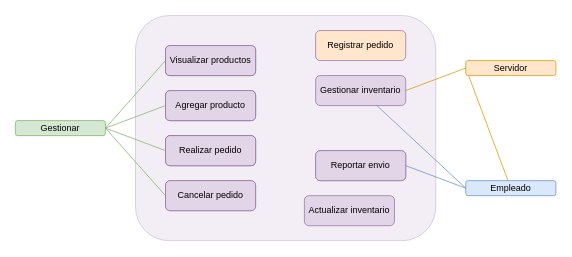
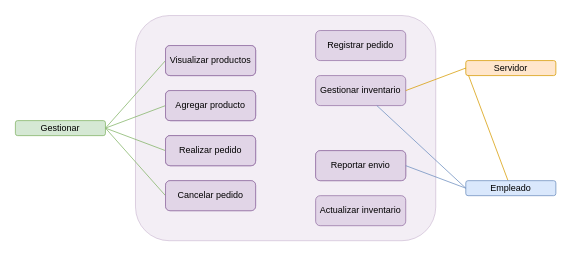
node "Registrar pedido": fillcolor #ffe6cc -> #e1d5e7
node "Actualizar inventario": moved (349, 210) -> (360, 210)
